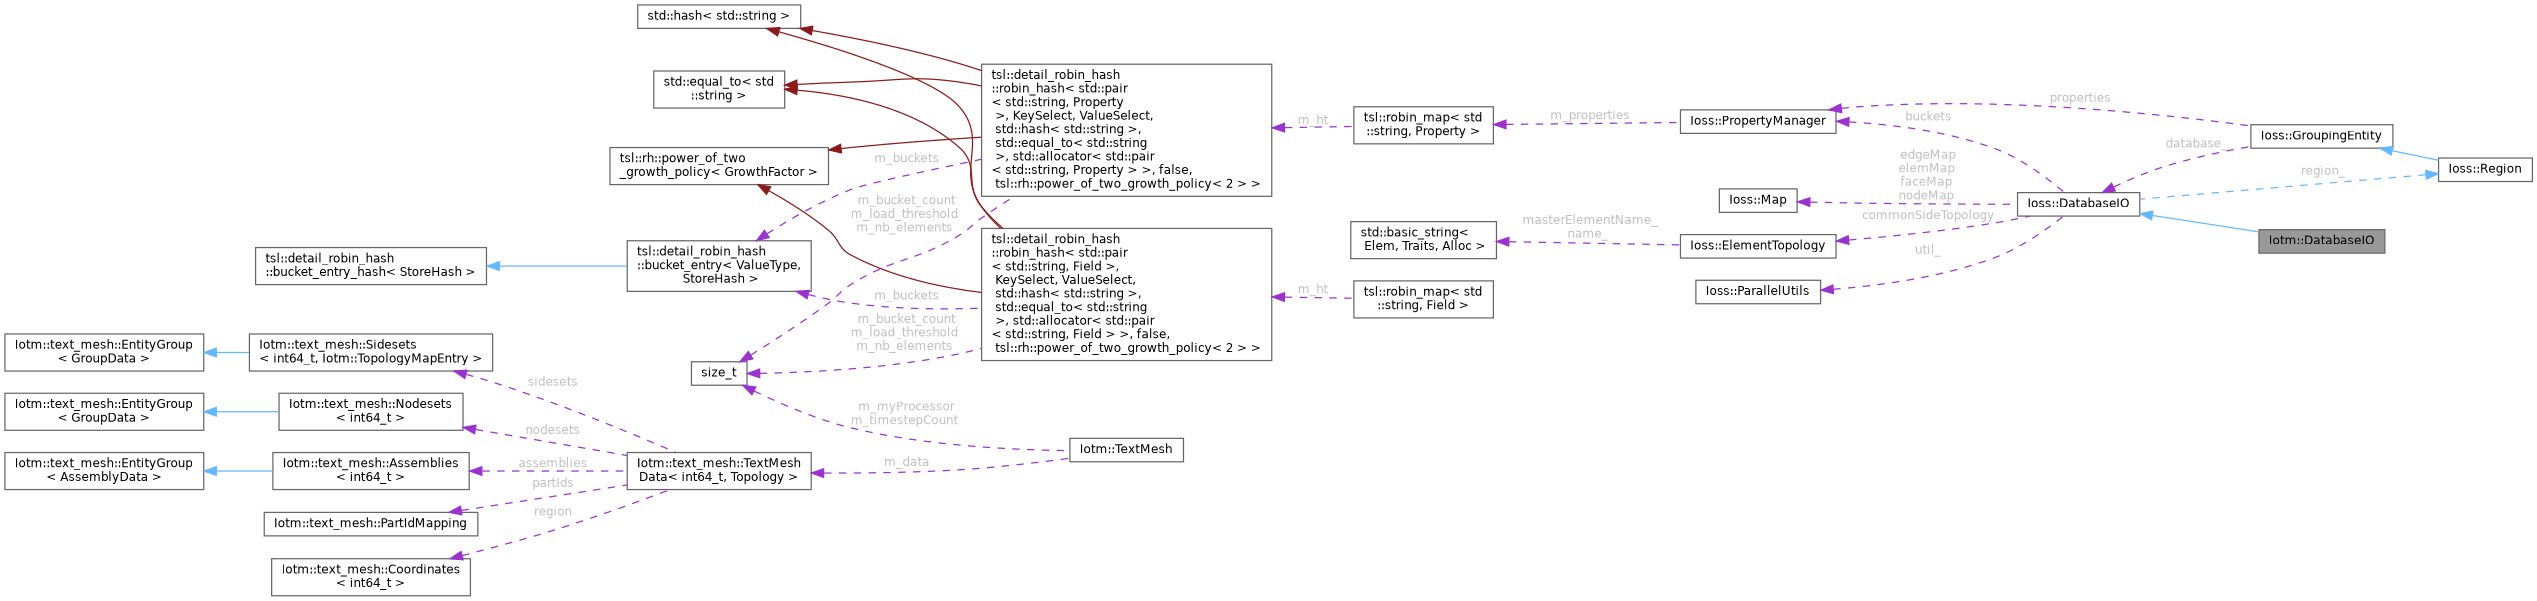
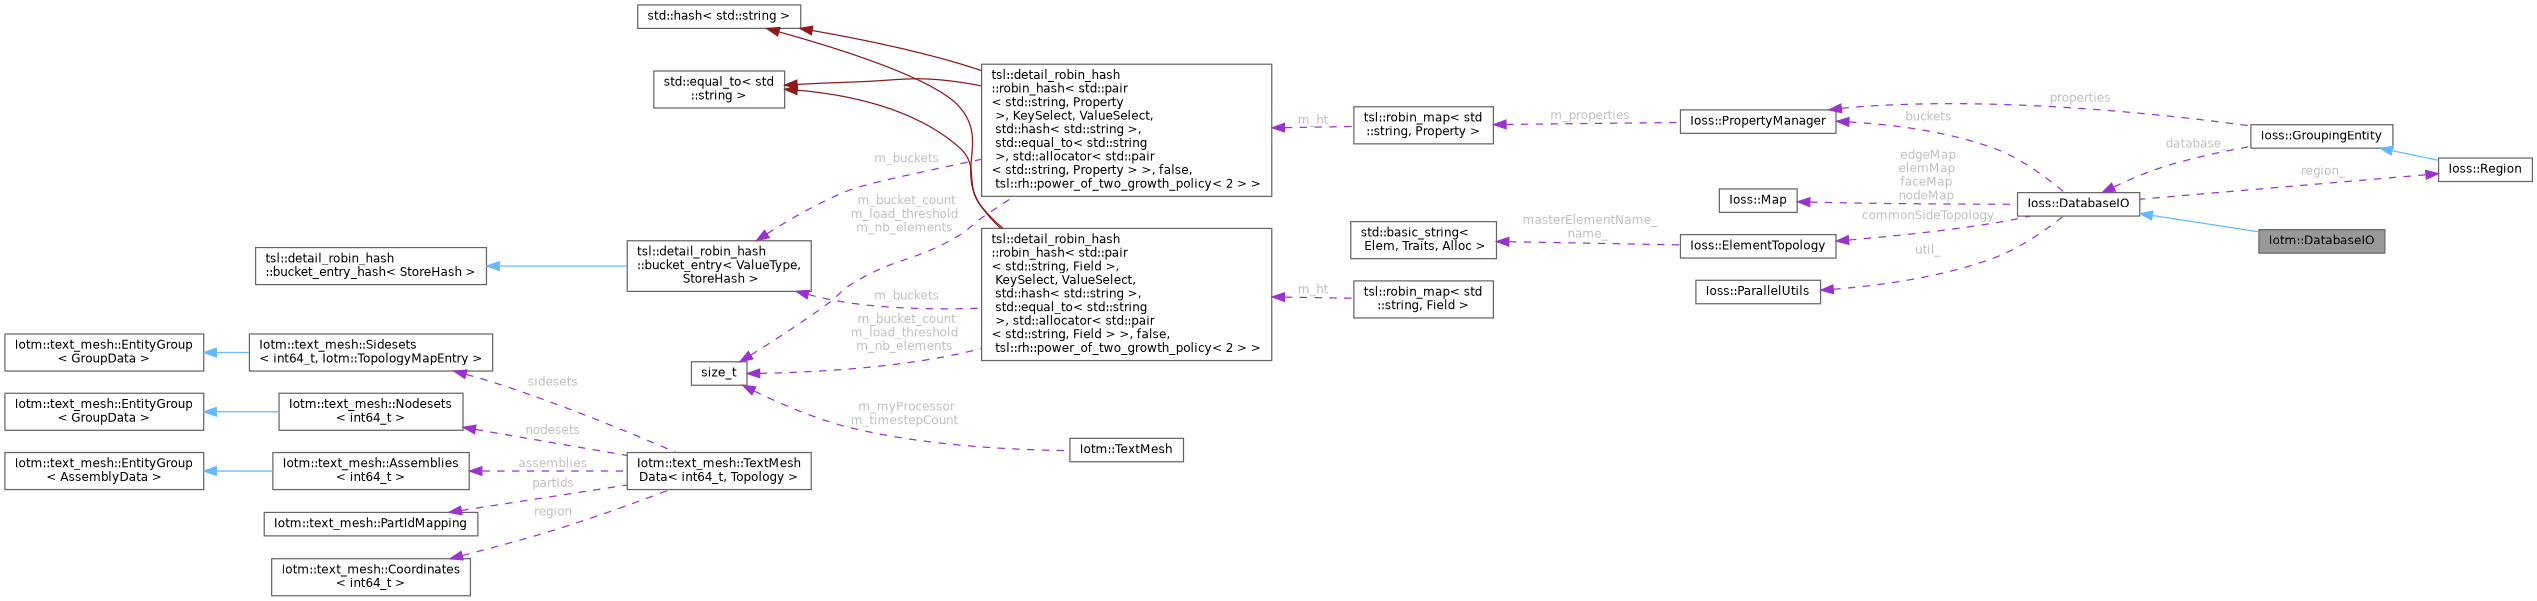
node "tsl::rh::power_of_two _growth_policy< GrowthFactor >": removed
edge "Ioss::DatabaseIO" -> "Ioss::Region": color steelblue1 -> darkorchid3
edge "Iotm::TextMesh" -> "Iotm::text_mesh::TextMesh Data< int64_t, Topology >": removed, label "m_data"
